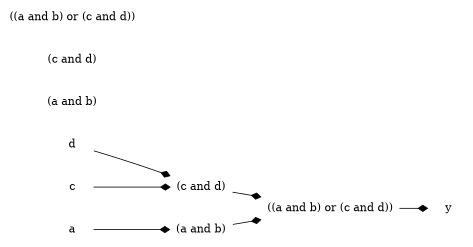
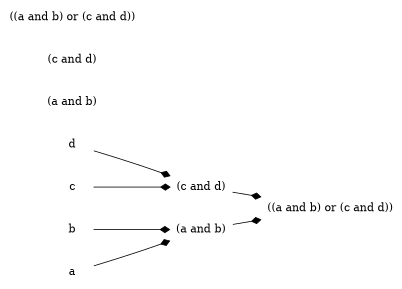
node "y": removed
node "b": added
